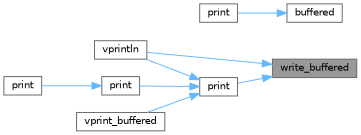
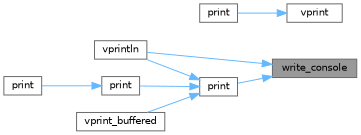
node "buffered": label "buffered" -> "vprint"
node "write_buffered": label "write_buffered" -> "write_console"
